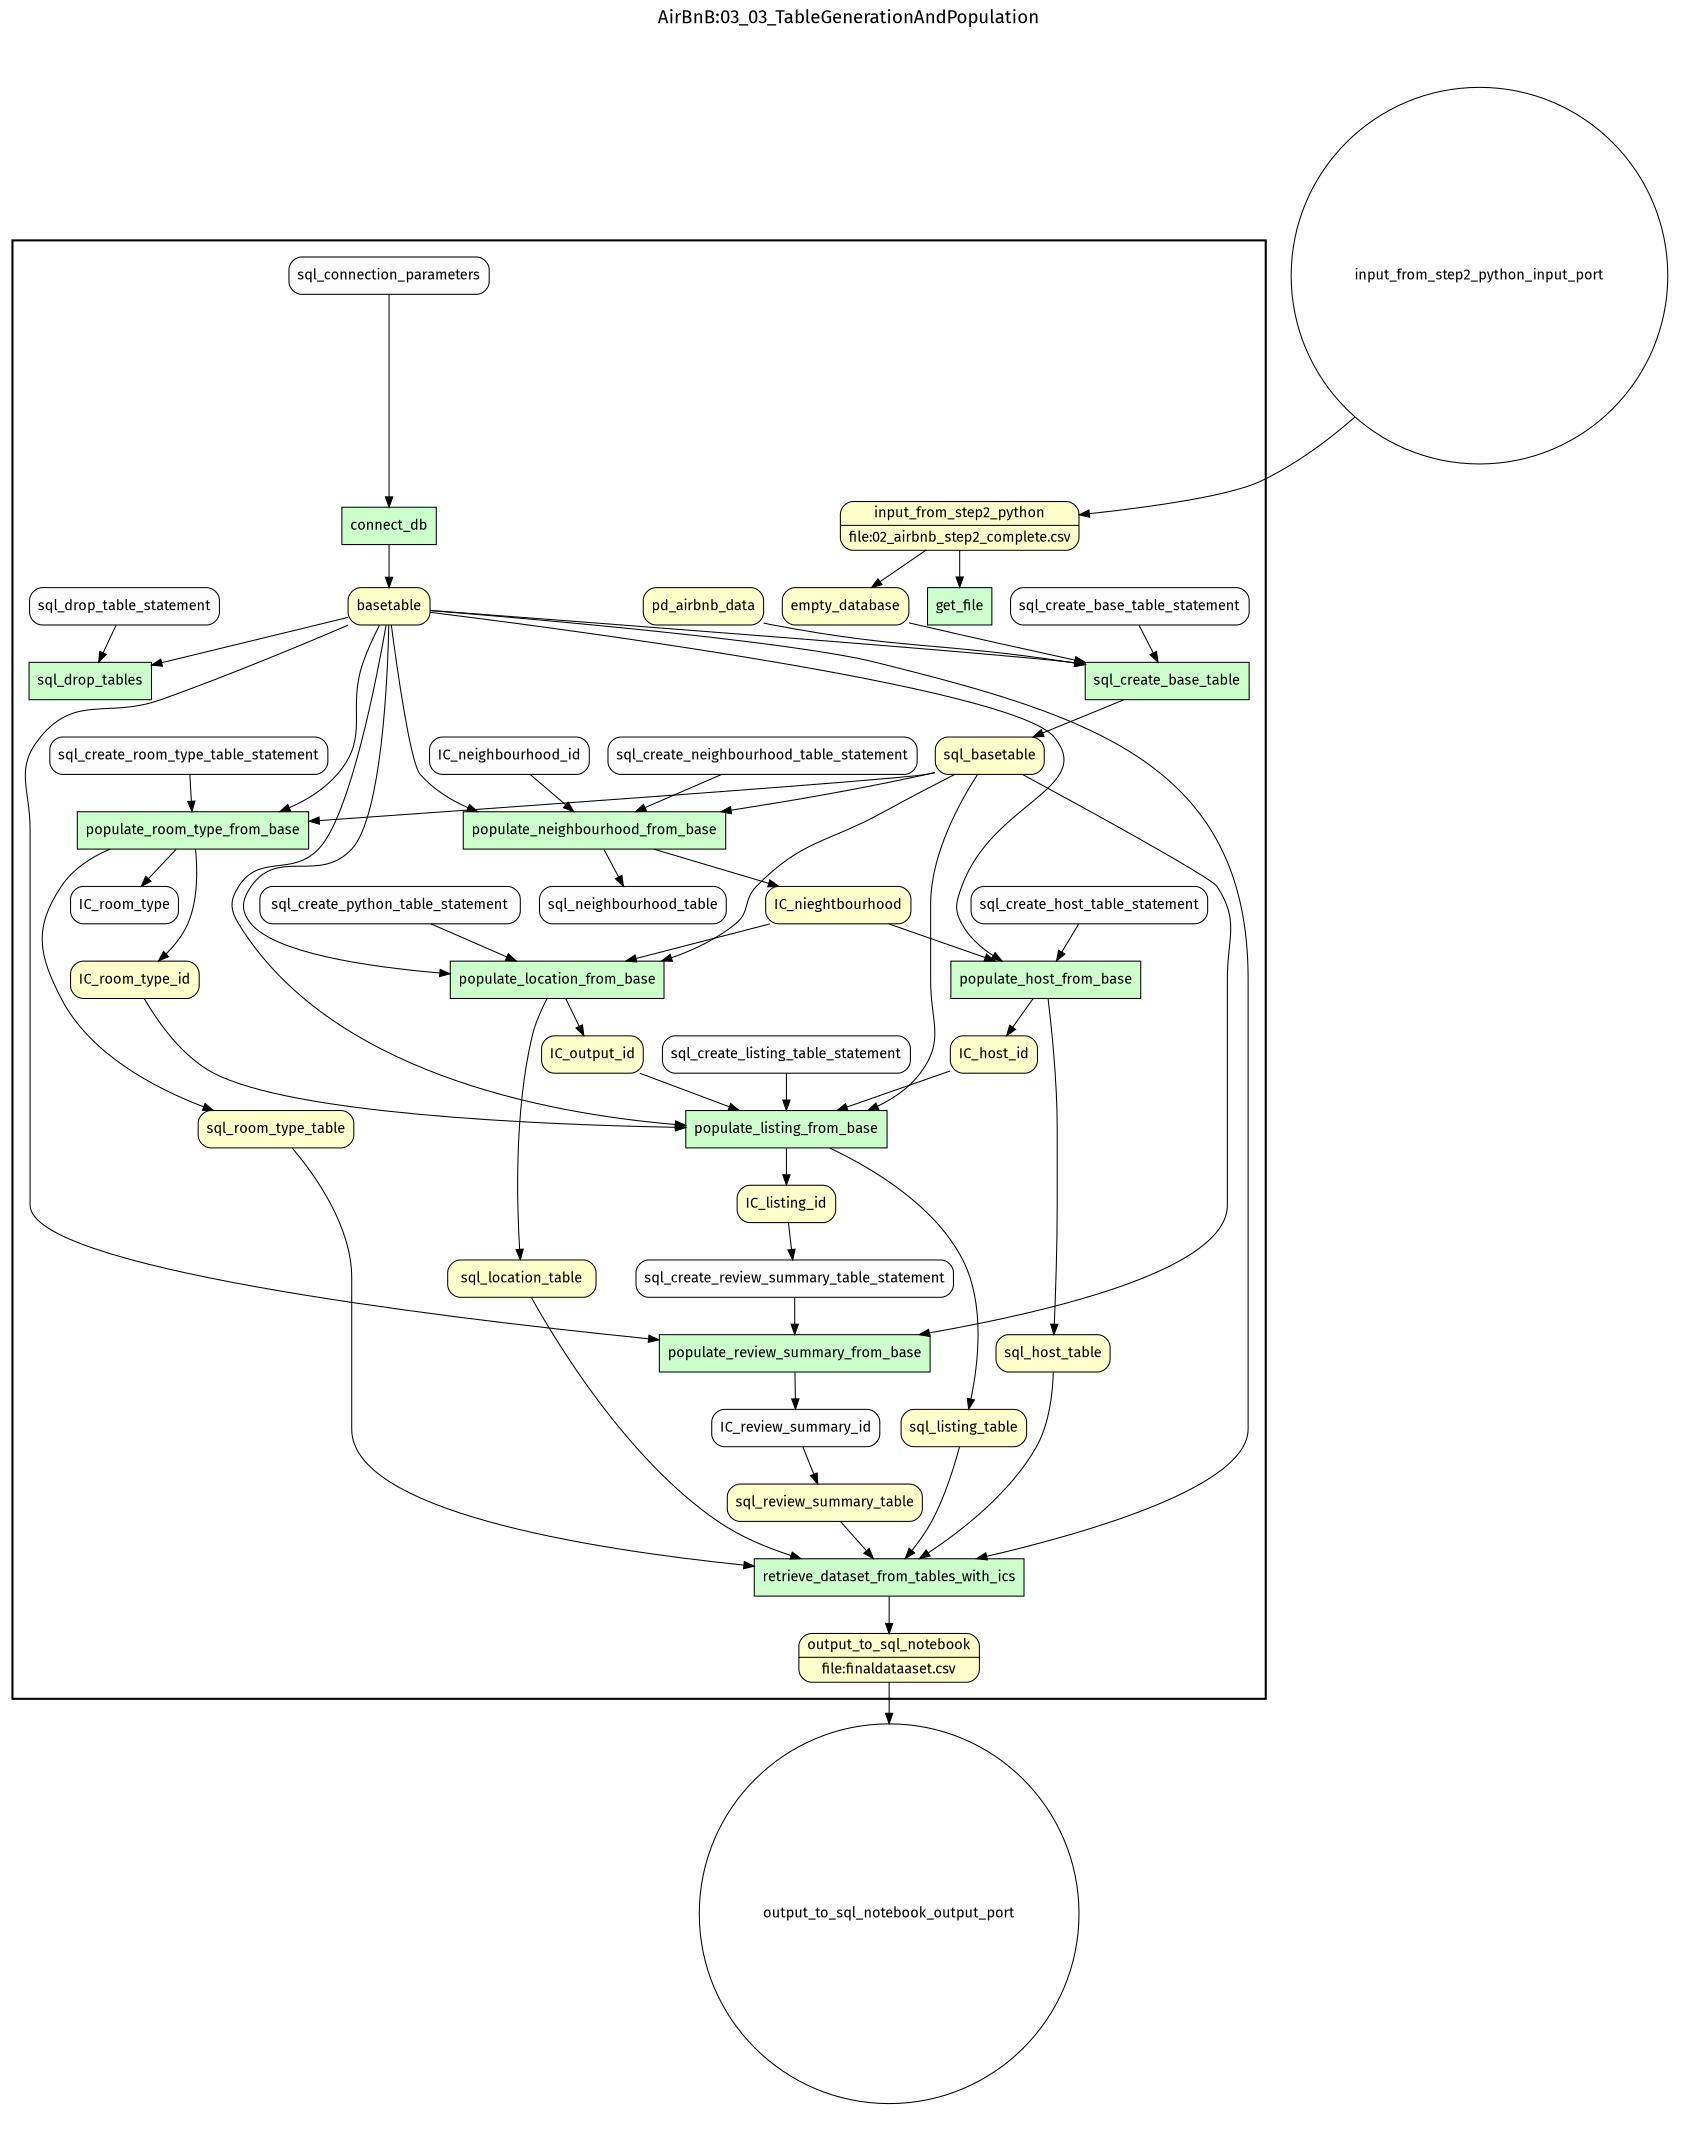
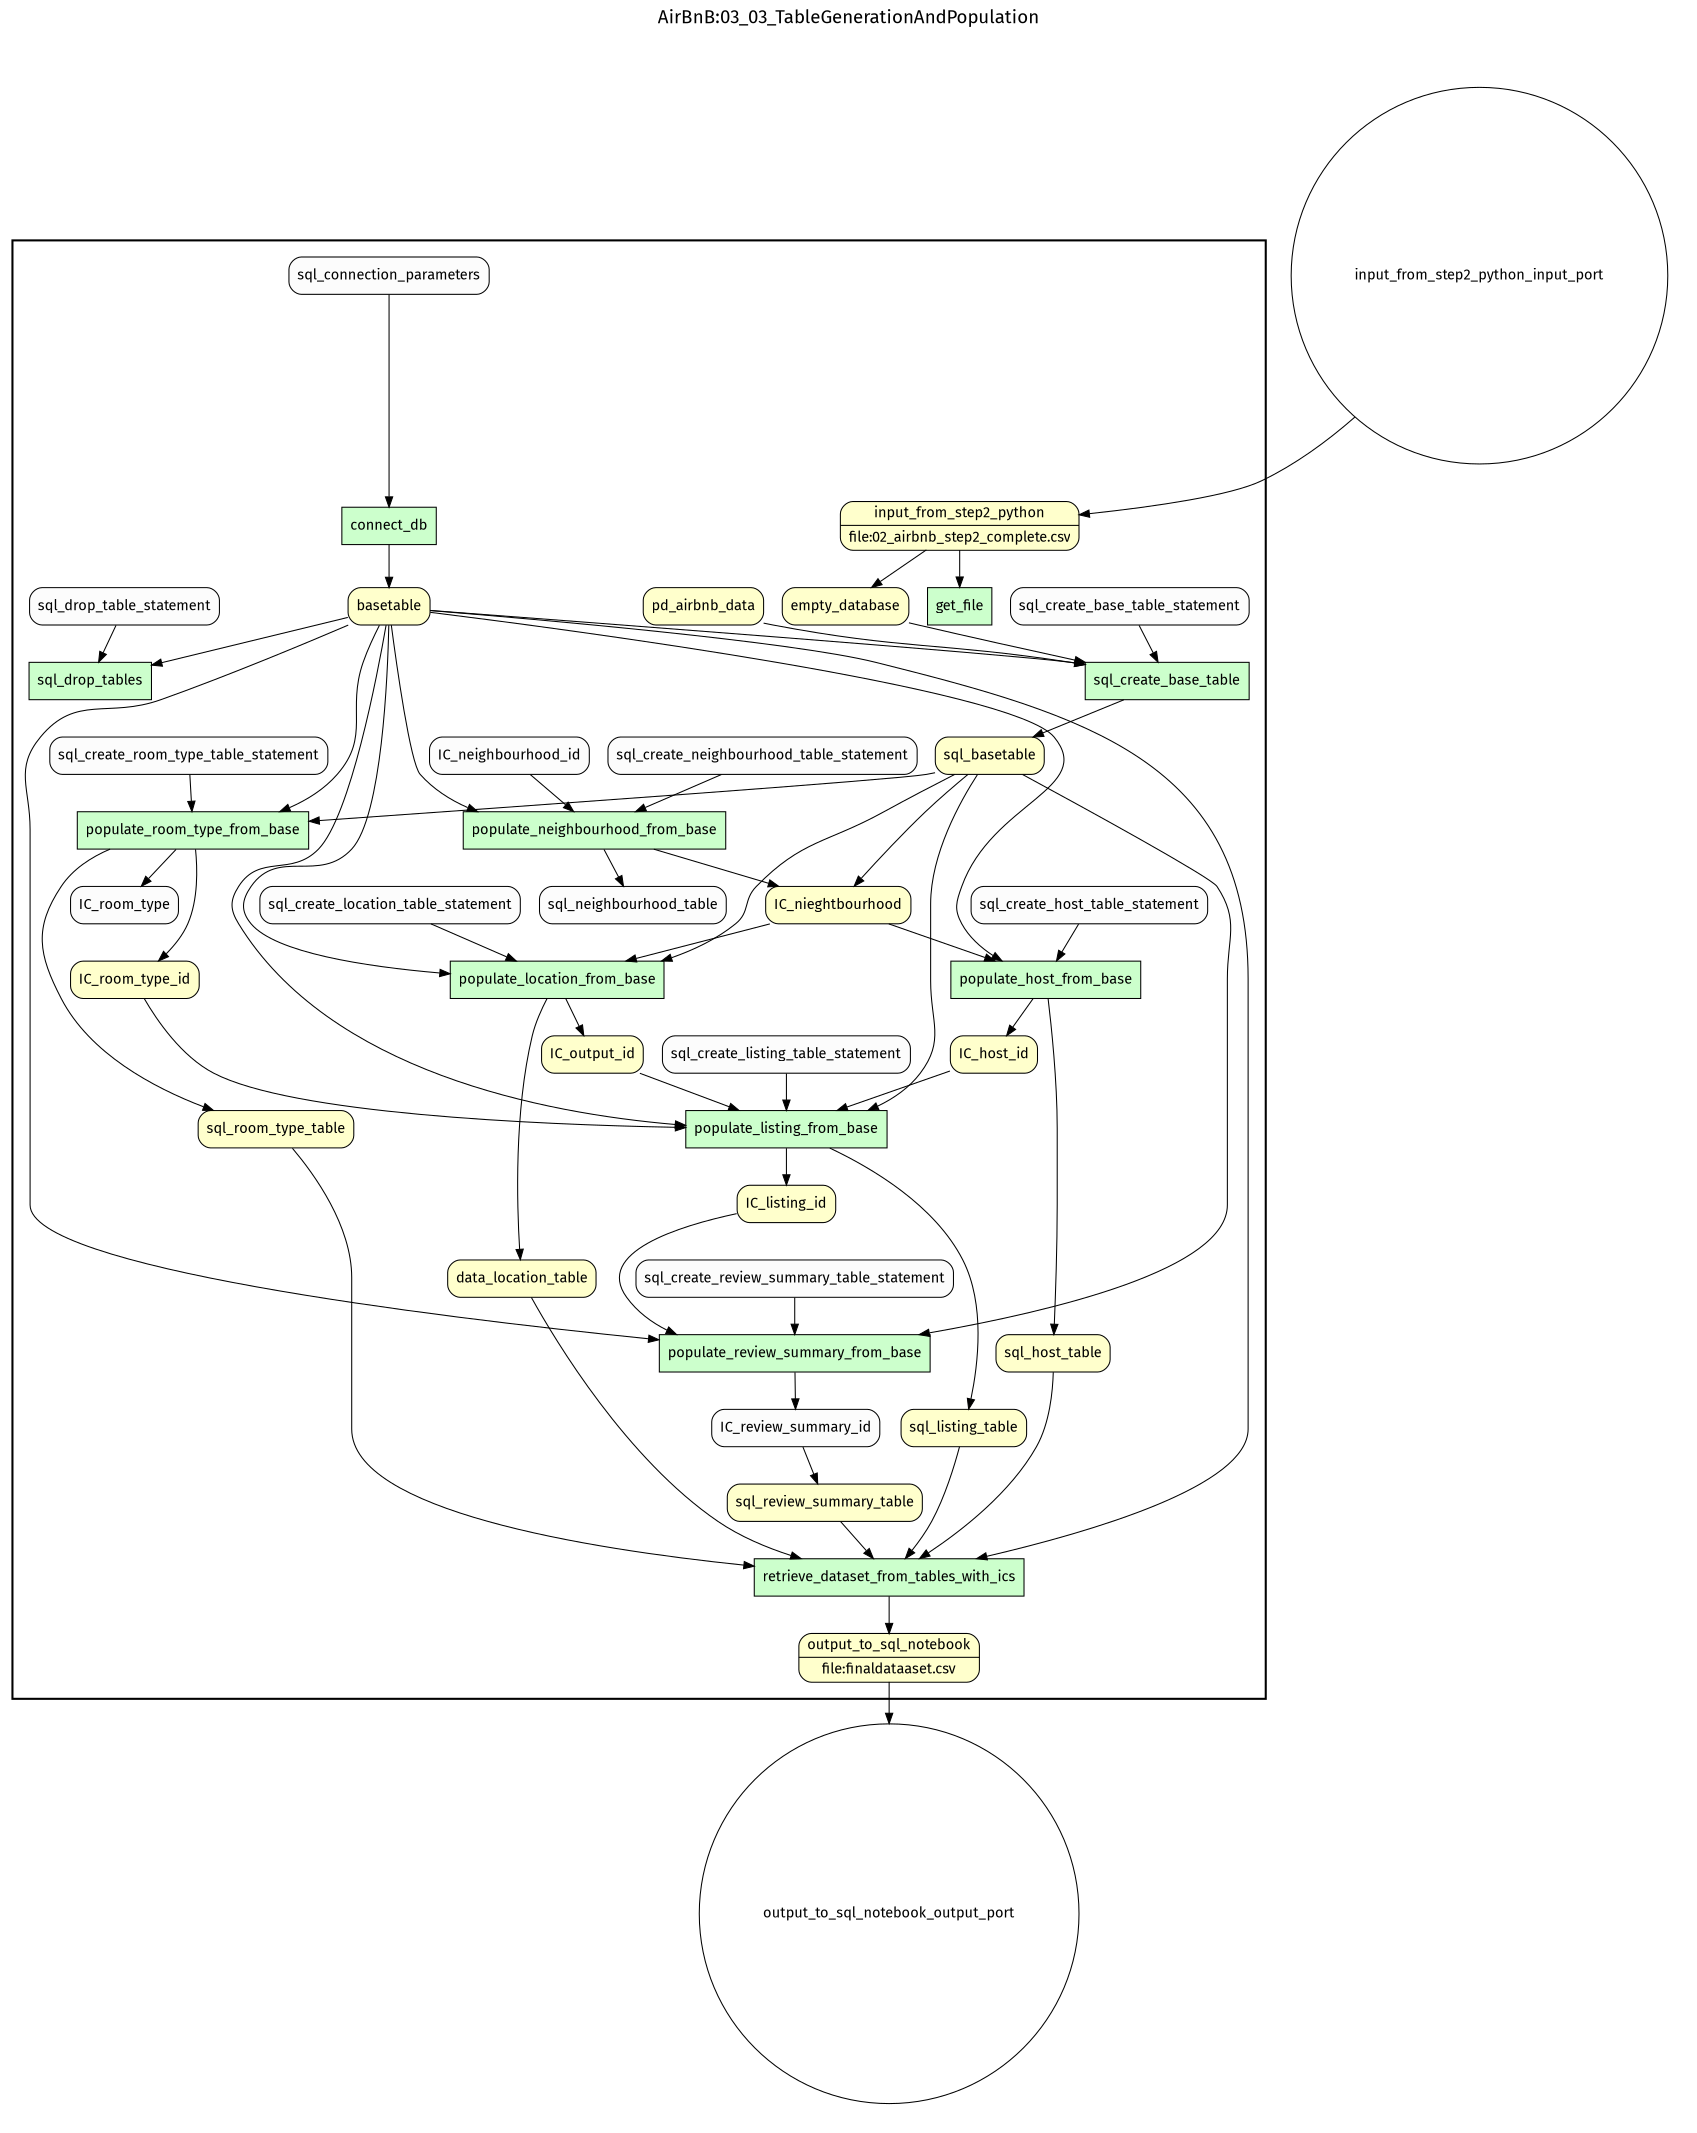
edge "sql_basetable" -> "populate_neighbourhood_from_base": now "sql_basetable" -> "IC_nieghtbourhood"
node "sql_create_python_table_statement": label "sql_create_python_table_statement" -> "sql_create_location_table_statement"
edge "IC_listing_id" -> "sql_create_review_summary_table_statement": now "IC_listing_id" -> "populate_review_summary_from_base"
node "sql_location_table": label "sql_location_table" -> "data_location_table"
